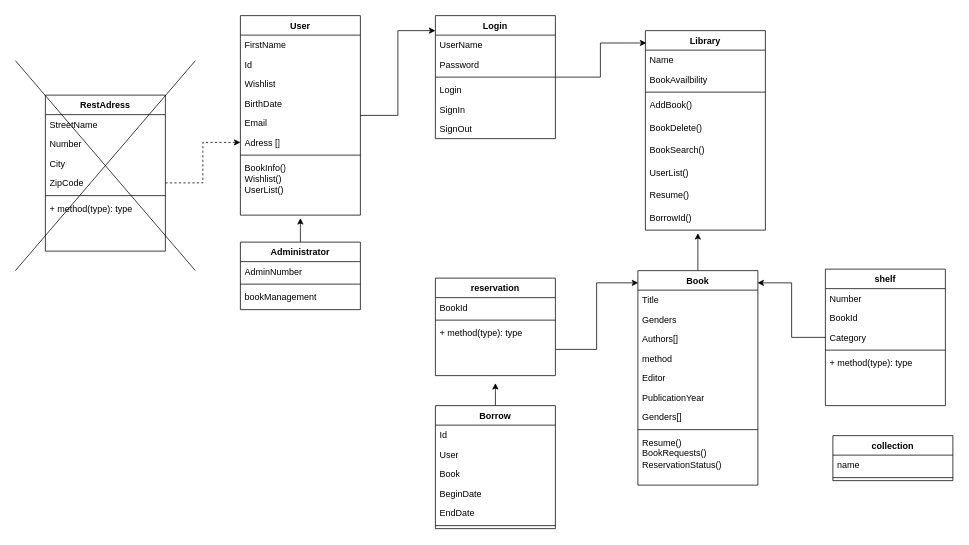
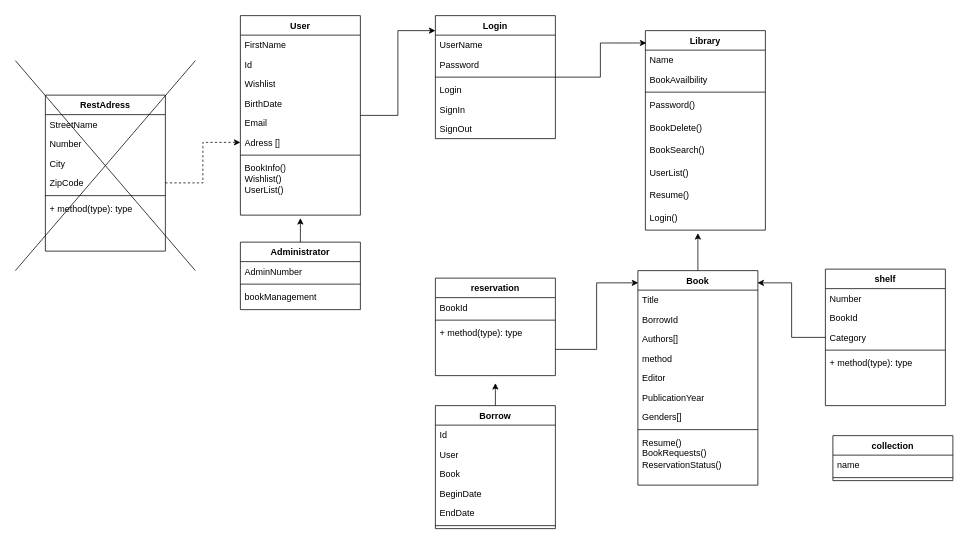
node "AddBook()": label "AddBook()" -> "Password()"
node "BorrowId()": label "BorrowId()" -> "Login()"
node "Genders": label "Genders" -> "BorrowId"
